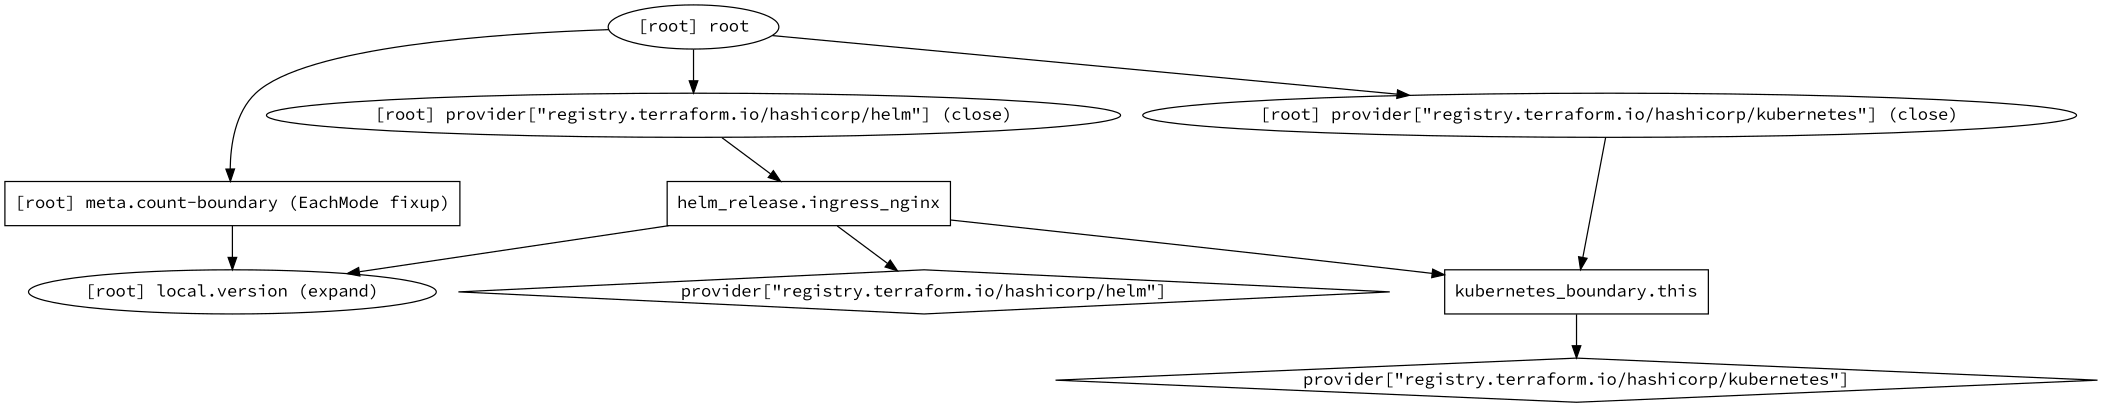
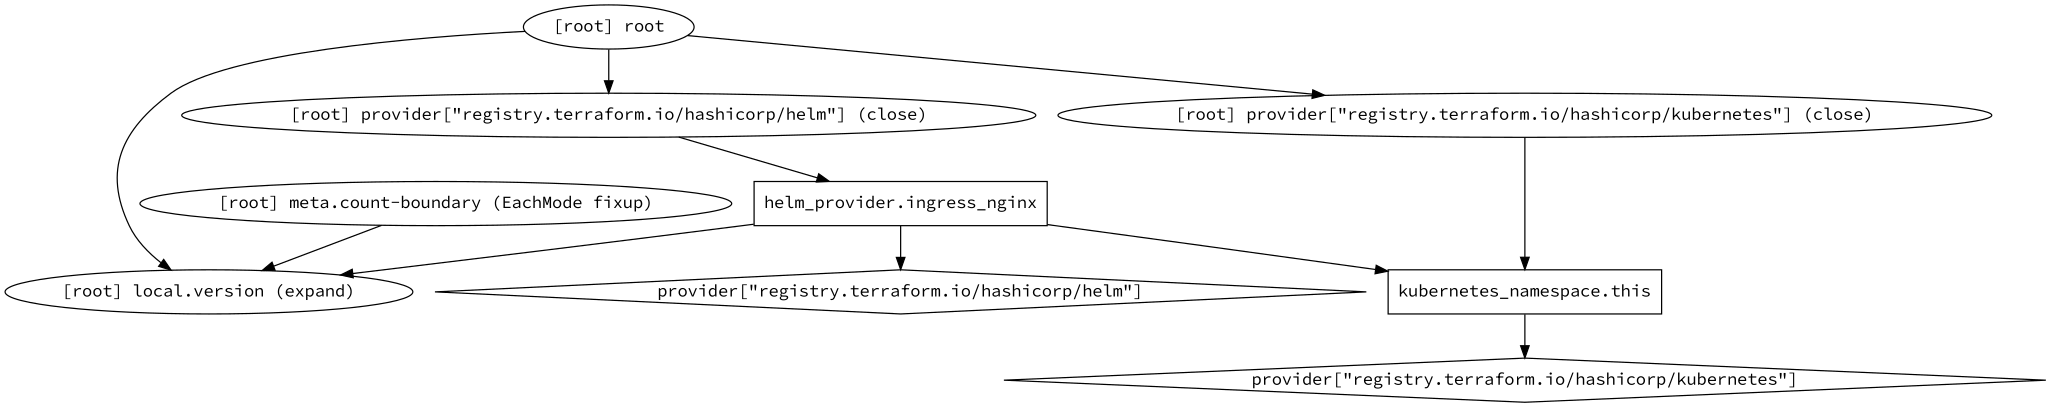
edge "[root] root" -> "[root] meta.count-boundary (EachMode fixup)": now "[root] root" -> "[root] local.version (expand)"
node "[root] meta.count-boundary (EachMode fixup)": shape box -> ellipse
node "helm_release.ingress_nginx": label "helm_release.ingress_nginx" -> "helm_provider.ingress_nginx"
node "kubernetes_boundary.this": label "kubernetes_boundary.this" -> "kubernetes_namespace.this"
